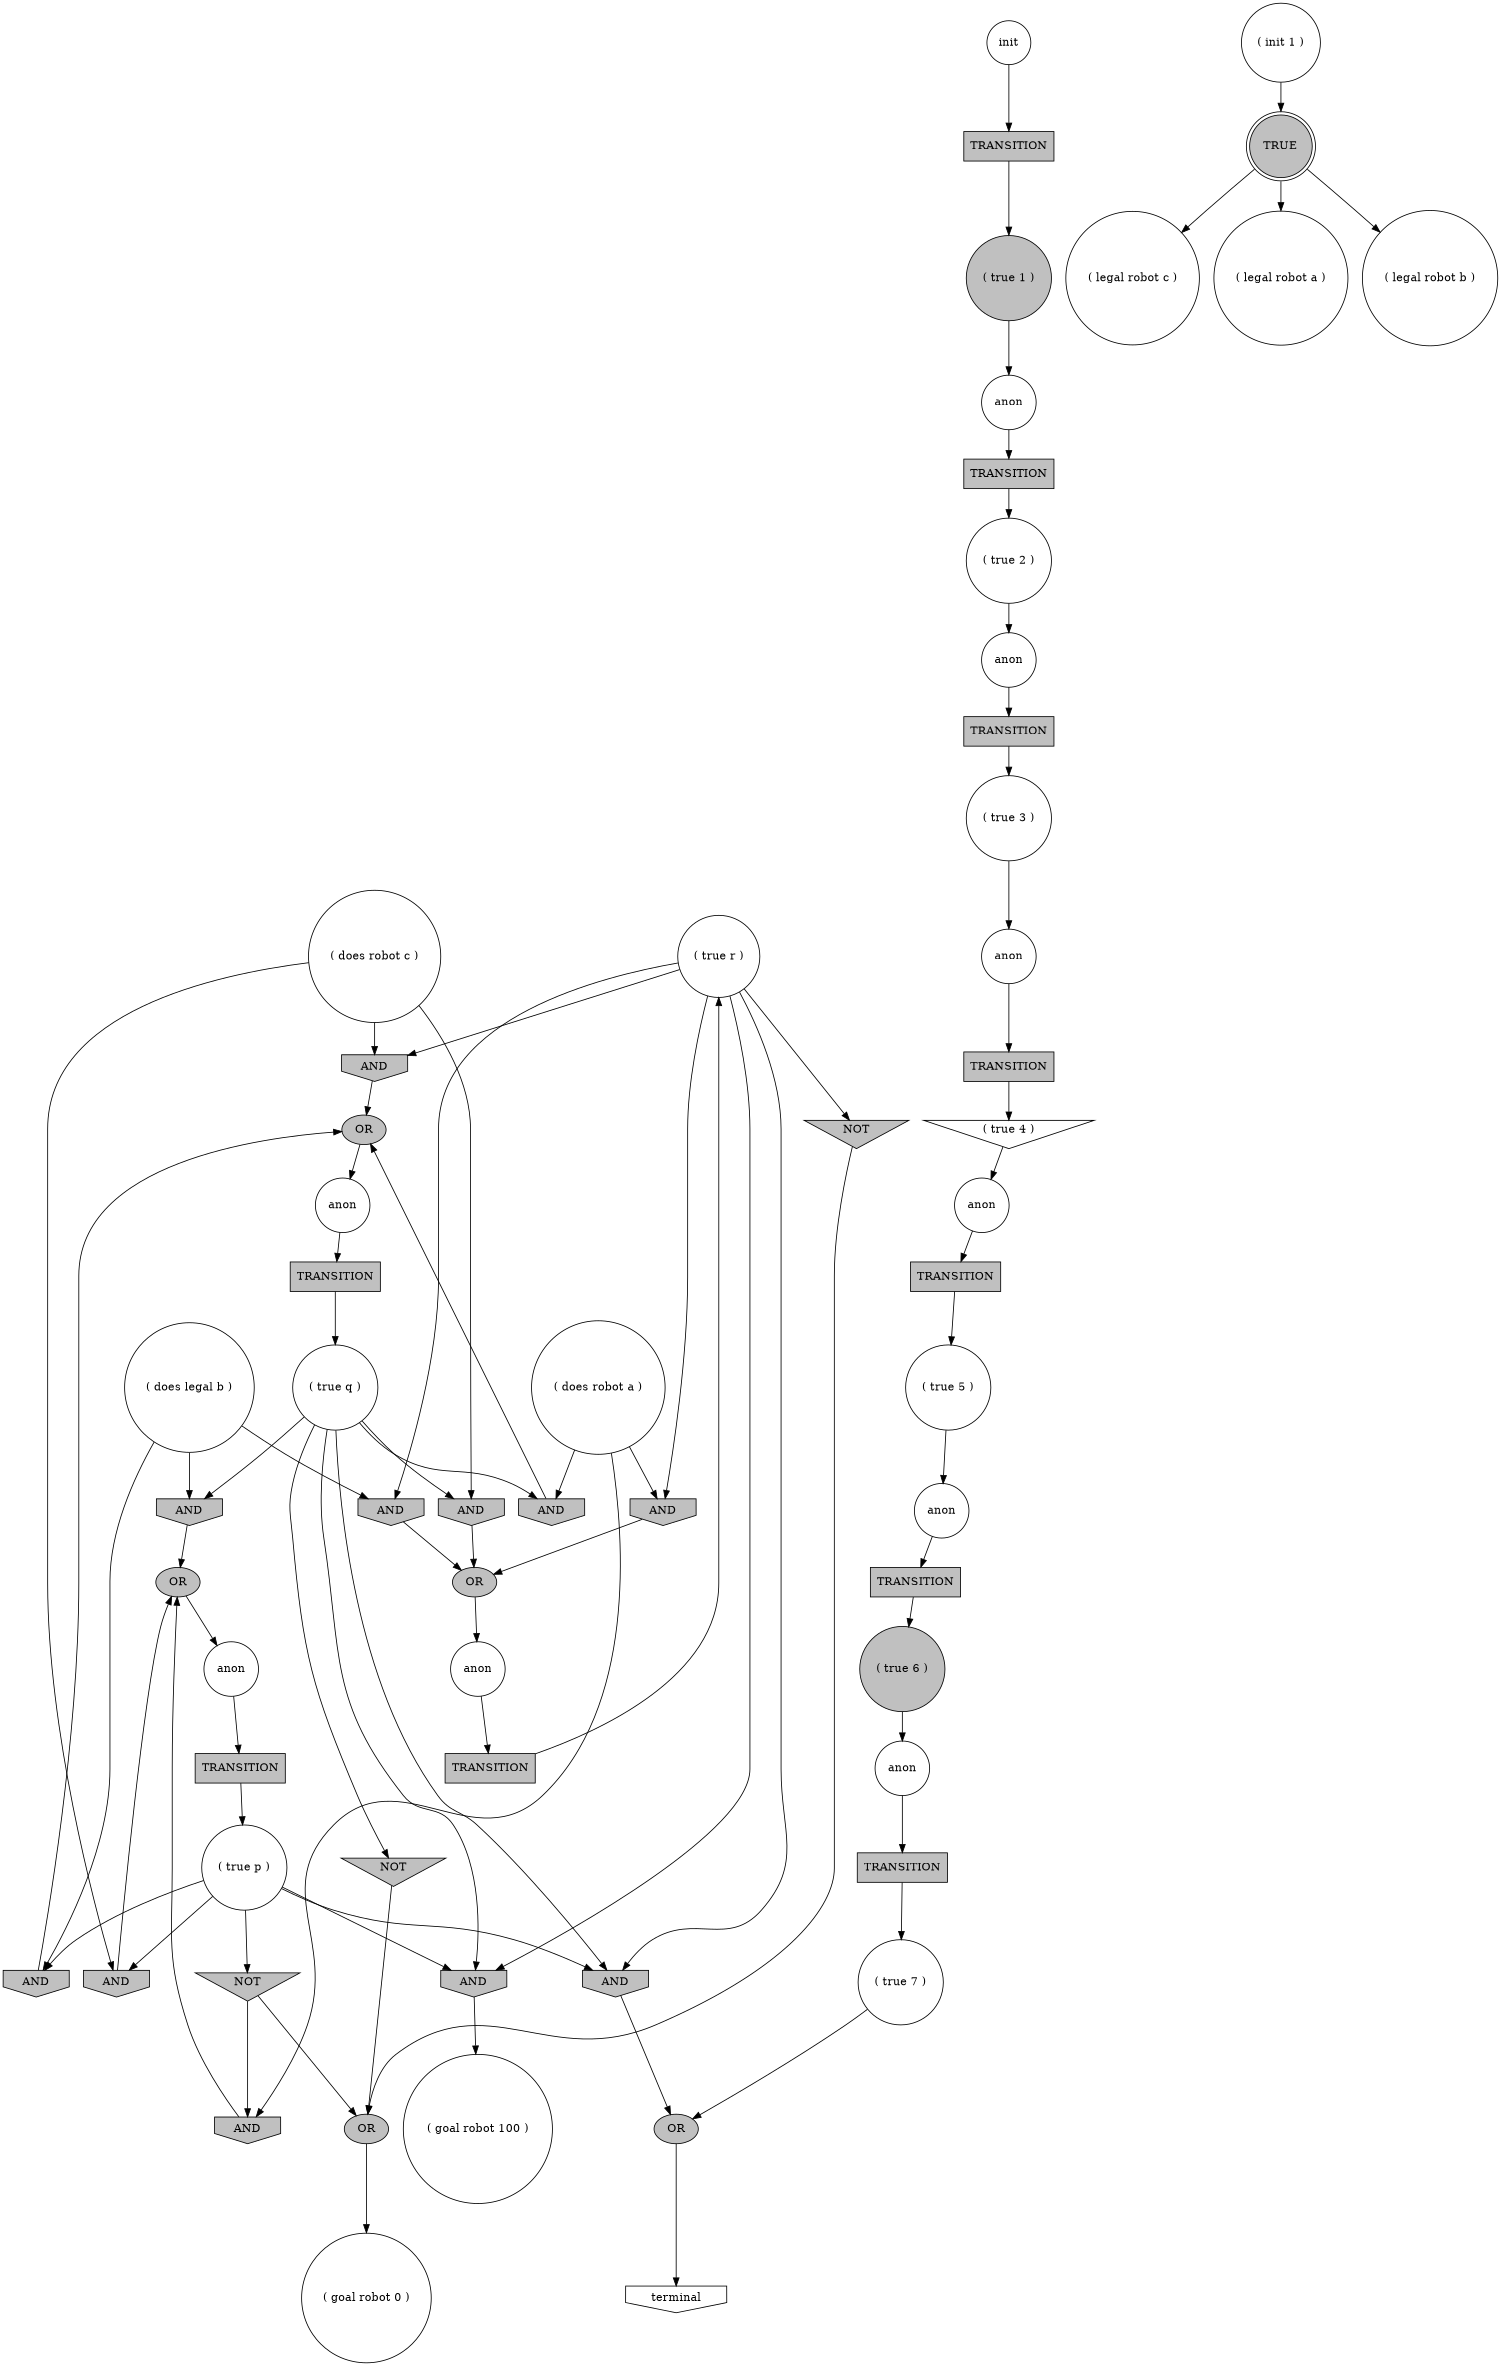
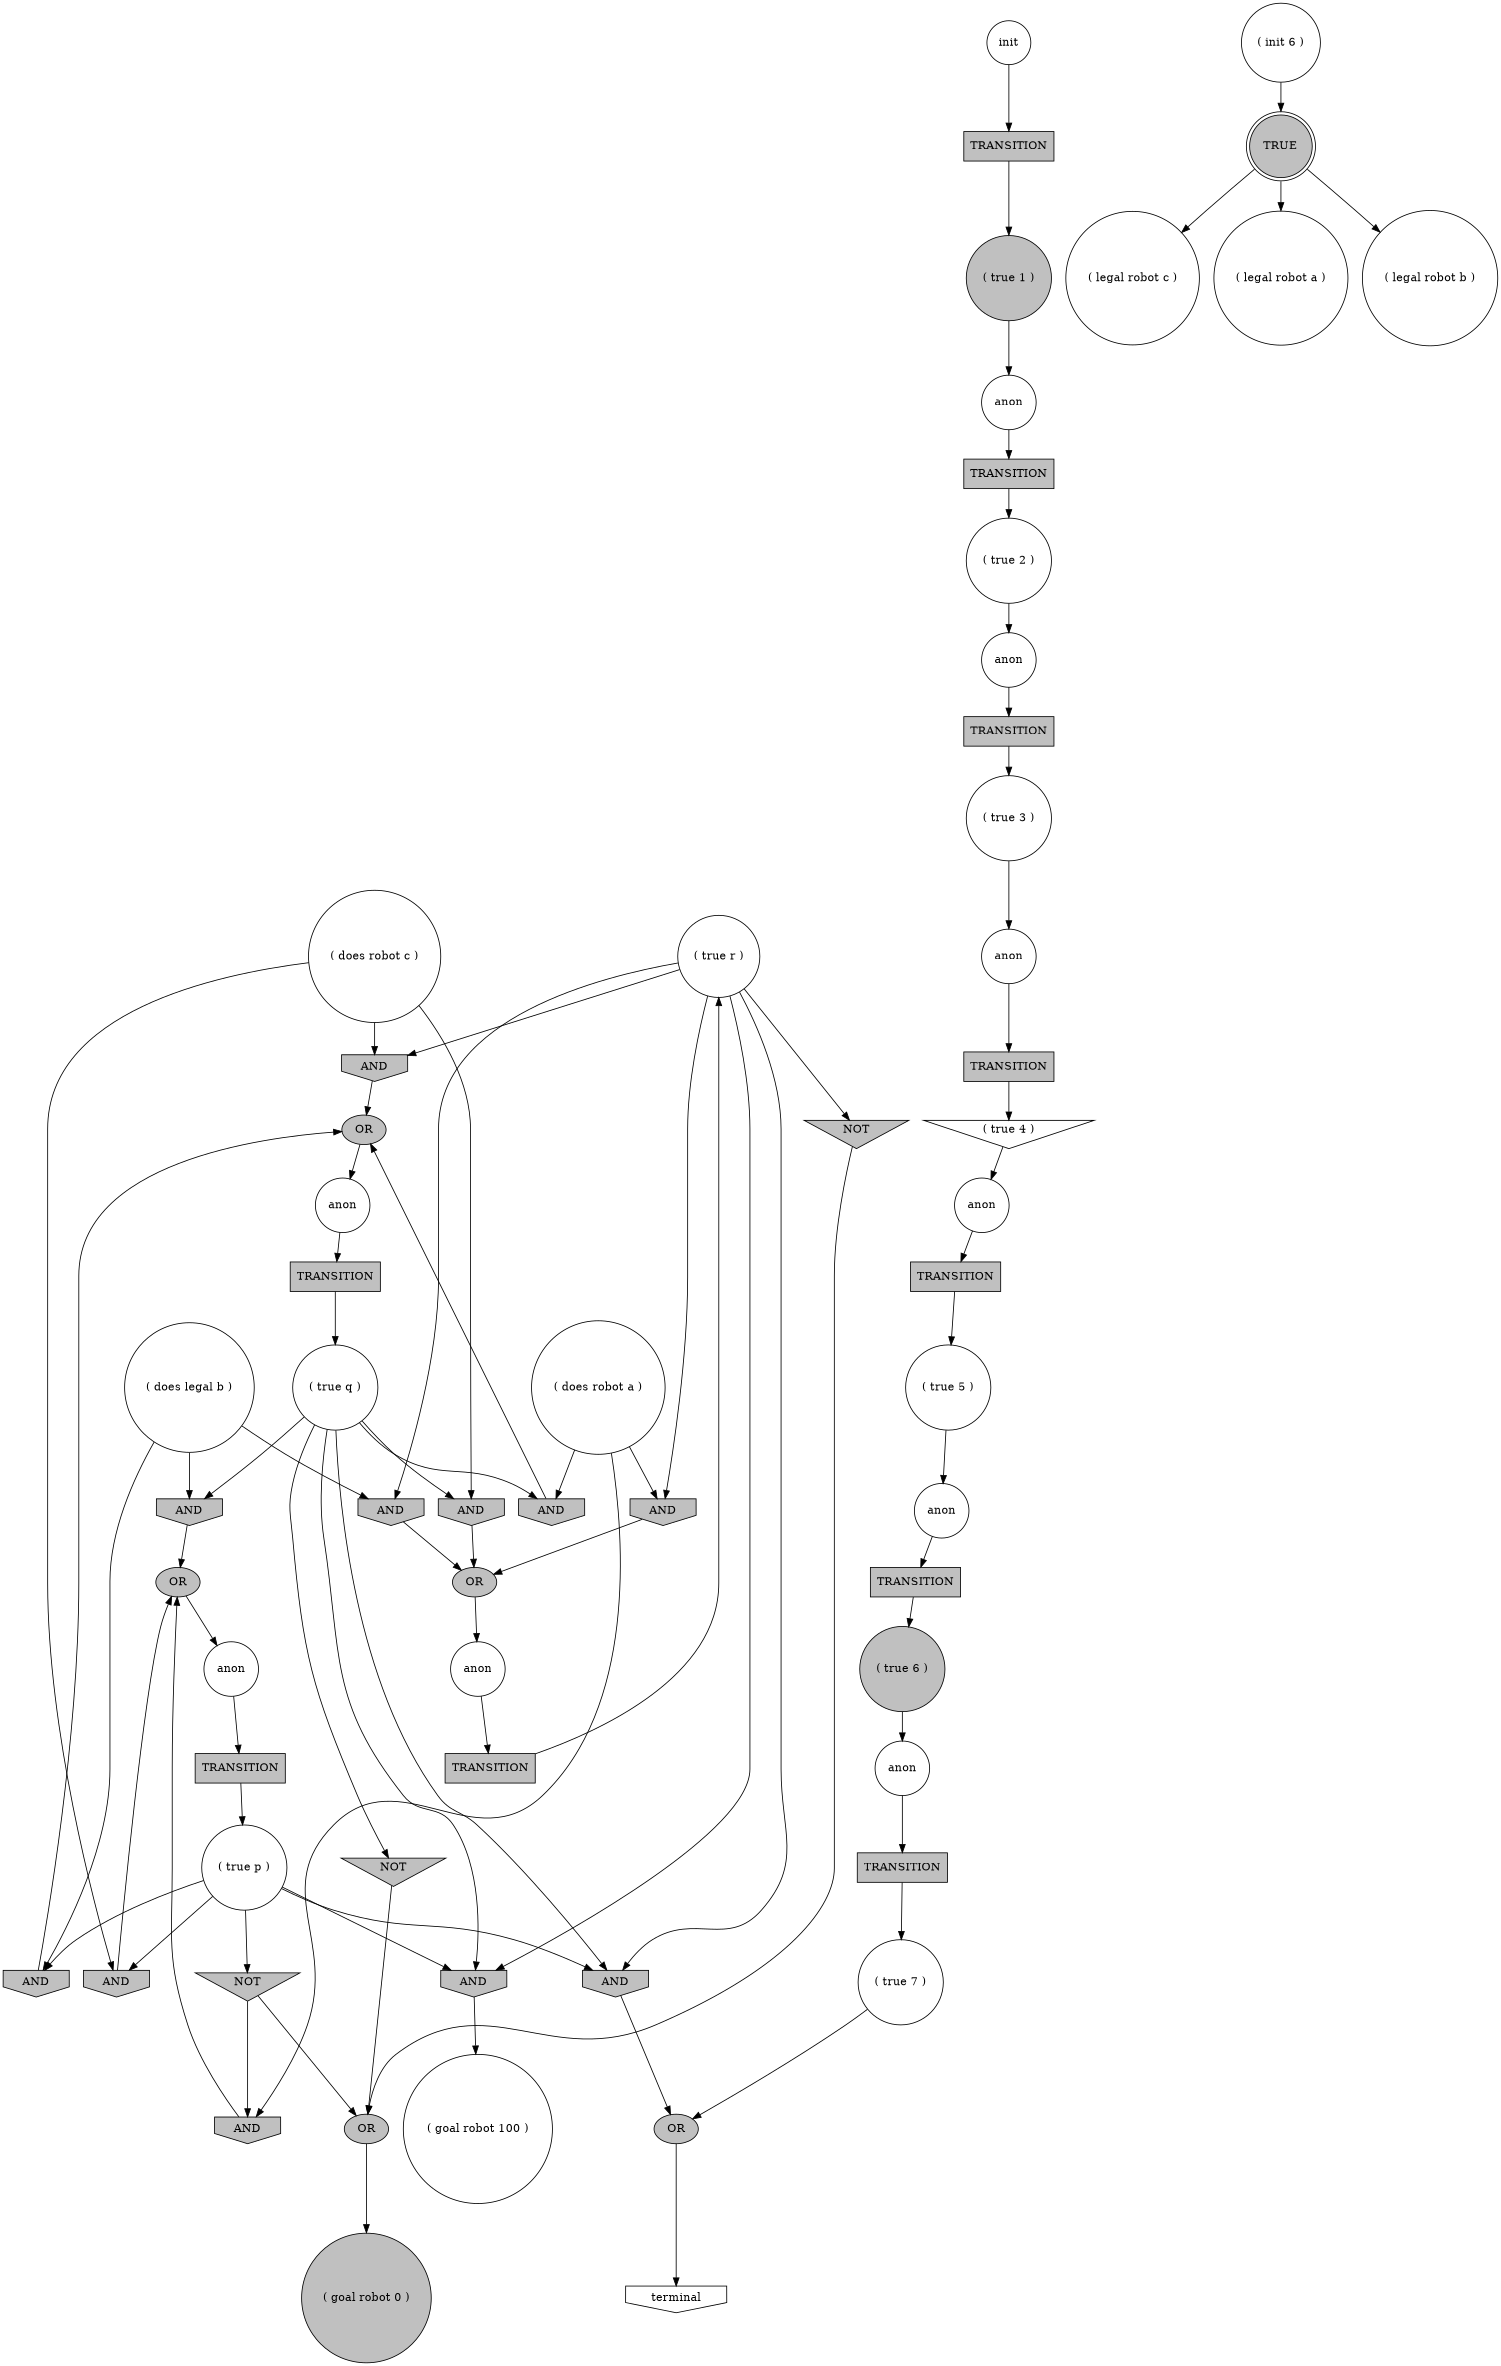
node "( init 1 )": label "( init 1 )" -> "( init 6 )"
node "( goal robot 0 )": fillcolor white -> grey
